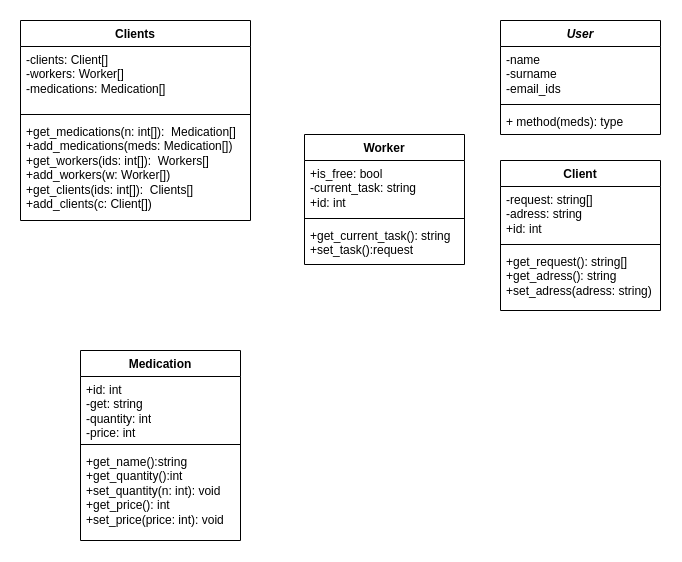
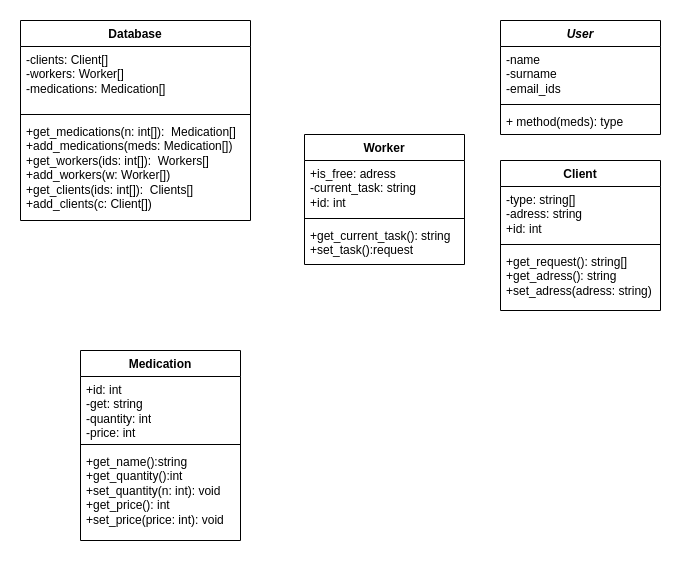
node "Clients": label "Clients" -> "Database"
node "+is_free: bool -current_task: string +id: int": label "+is_free: bool -current_task: string +id: int" -> "+is_free: adress -current_task: string +id: int"
node "-request: string[] -adress: string +id: int": label "-request: string[] -adress: string +id: int" -> "-type: string[] -adress: string +id: int"
